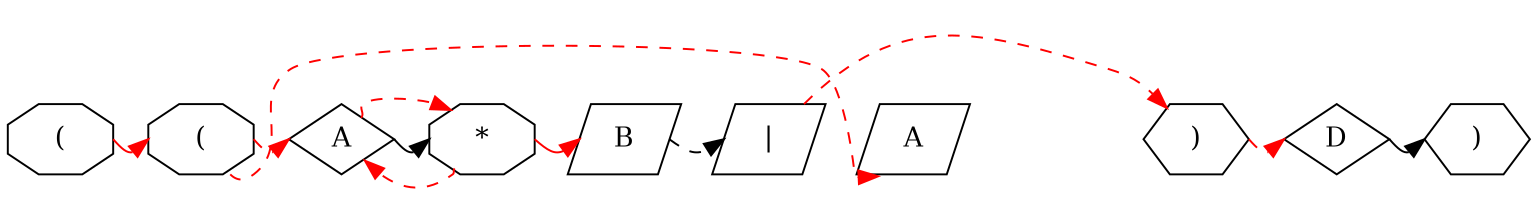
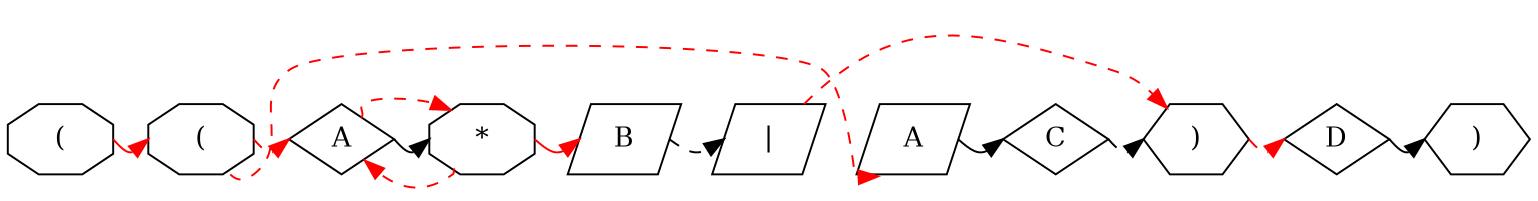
node "C": added
